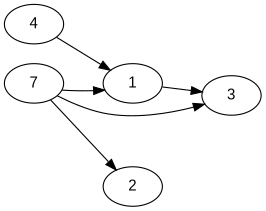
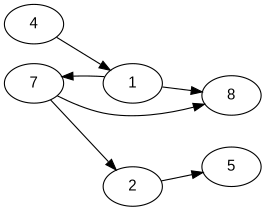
edge "7" -> "1": reversed
node "3": label "3" -> "8"
node "5": added
